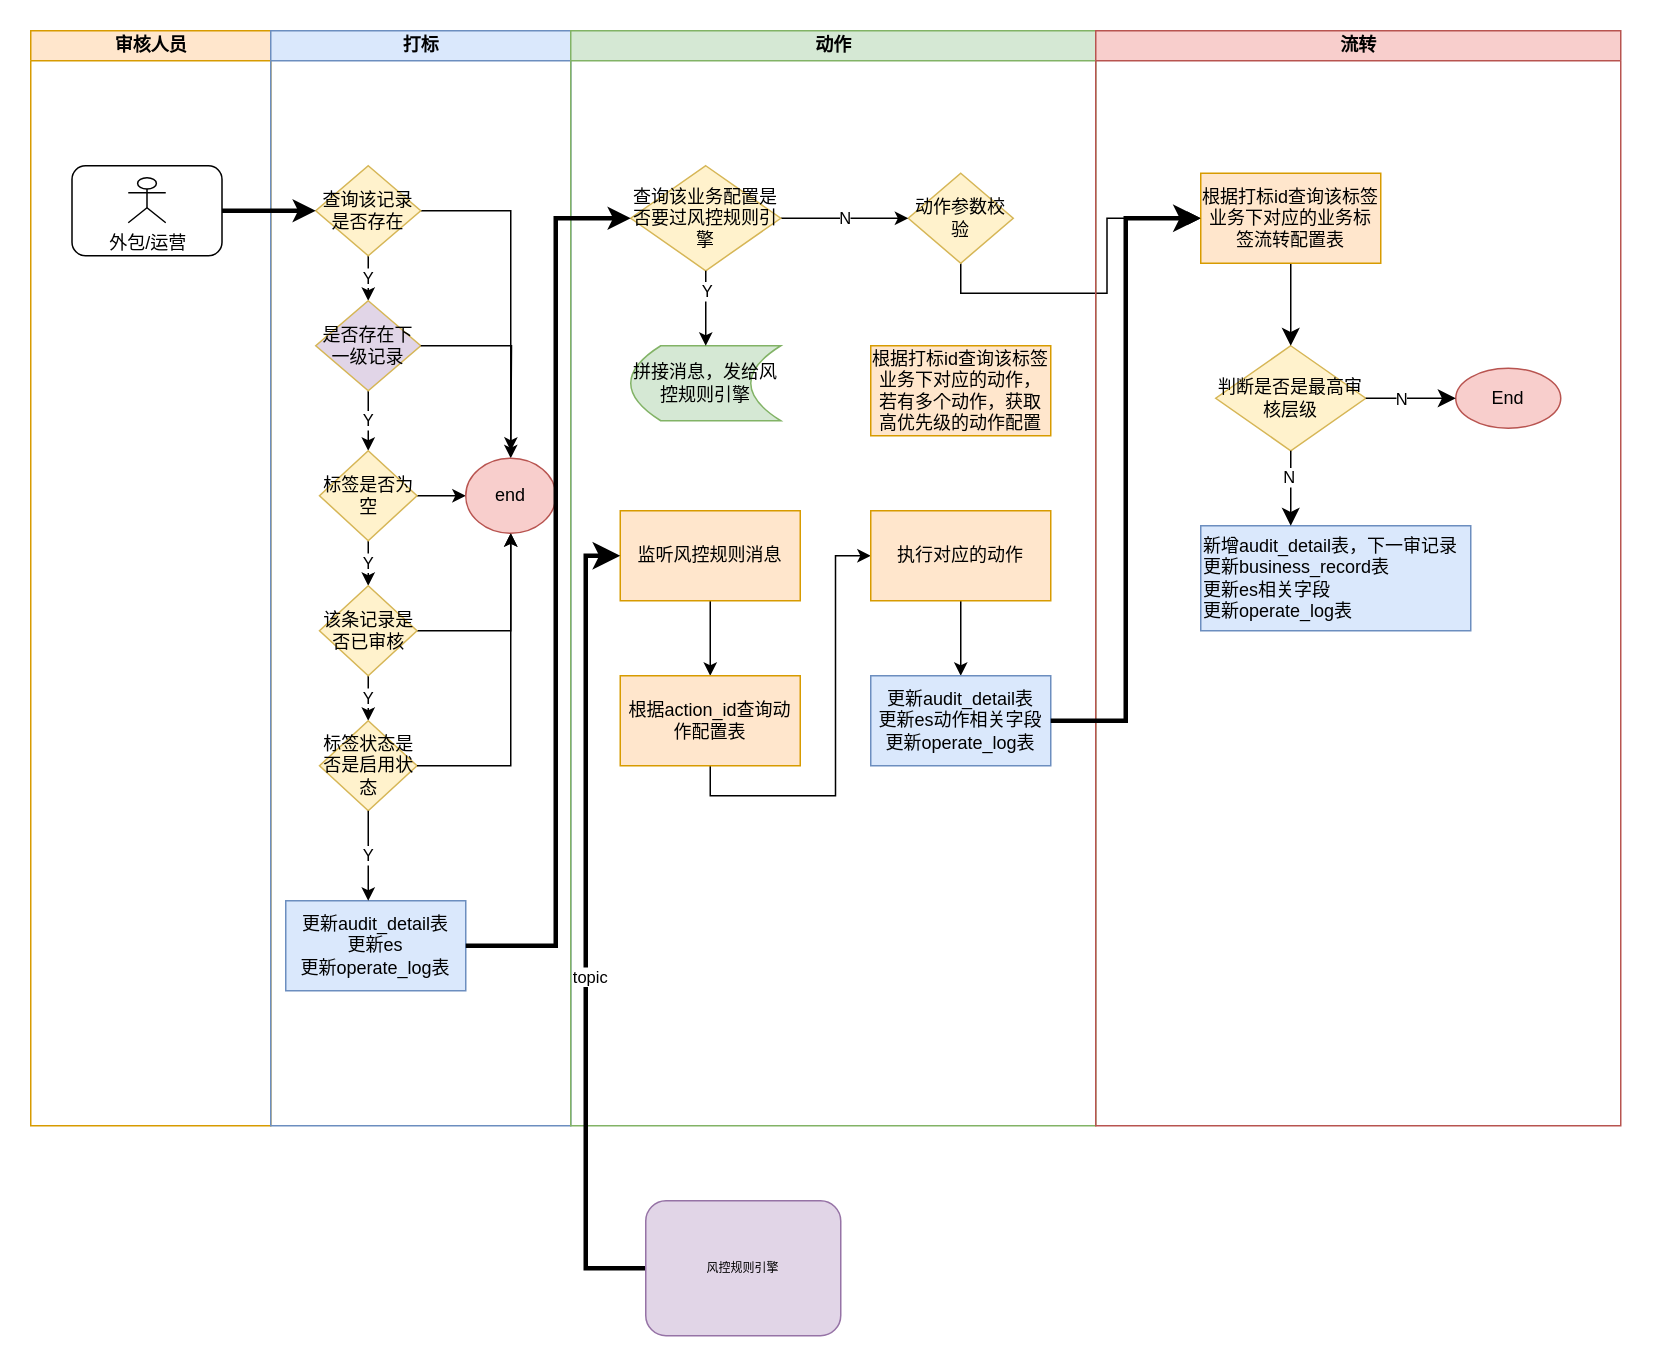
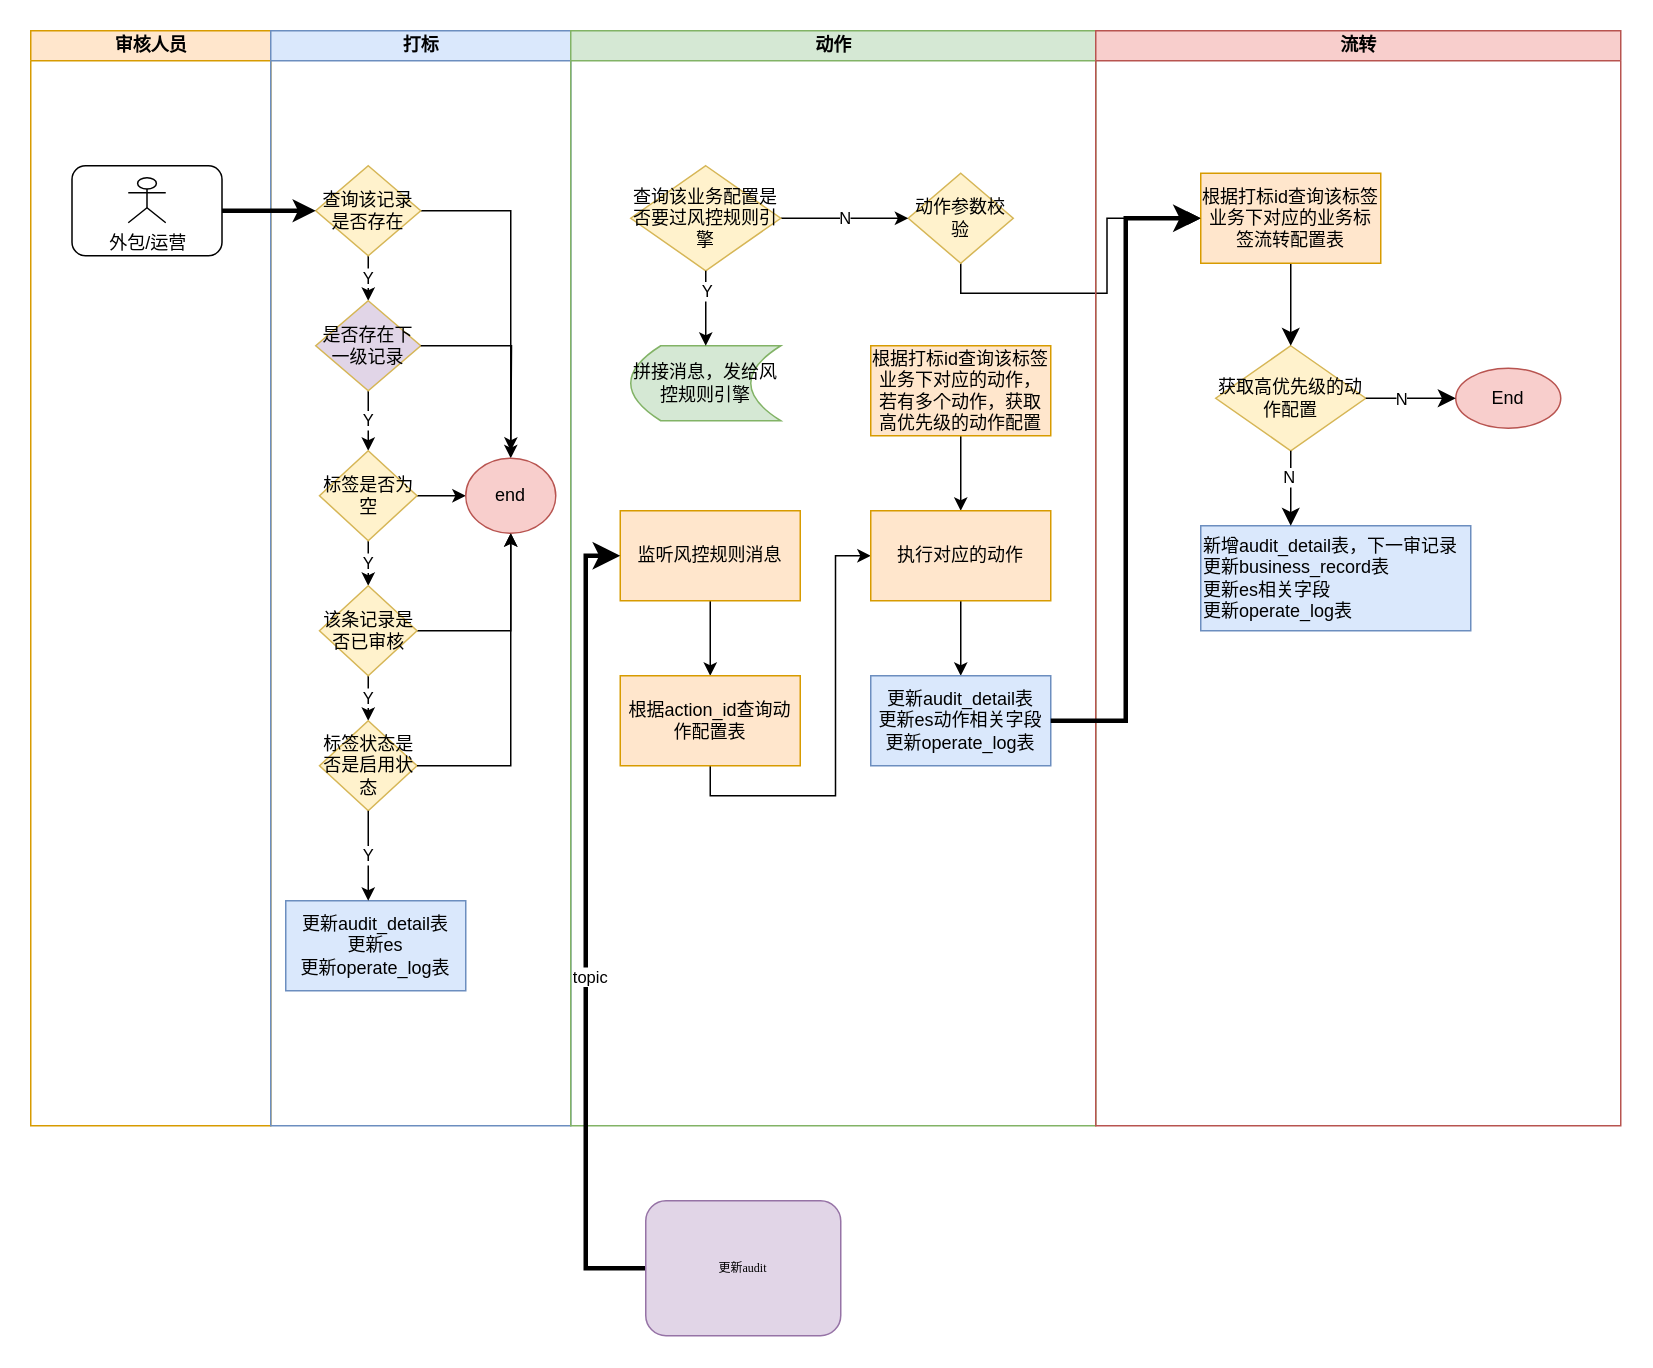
node "判断是否是最高审核层级": label "判断是否是最高审核层级" -> "获取高优先级的动作配置"
edge "根据打标id查询该标签业务下对应的动作，若有多个动作，获取高优先级的动作配置" -> "执行对应的动作": added
edge "更新audit_detail表 更新es 更新operate_log表" -> "查询该业务配置是否要过风控规则引擎": removed
node "风控规则引擎": label "风控规则引擎" -> "更新audit"
